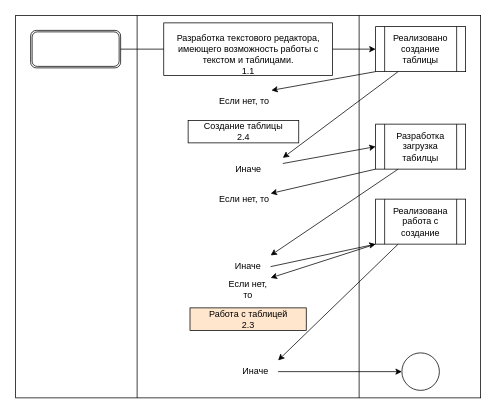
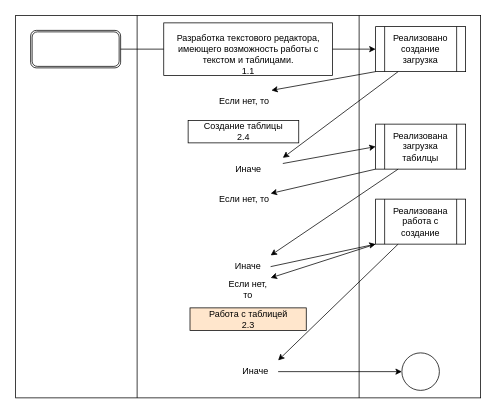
node "Реализовано создание таблицы": label "Реализовано создание таблицы" -> "Реализовано создание загрузка"
node "Разработка загрузка табилцы": label "Разработка загрузка табилцы" -> "Реализована загрузка табилцы"
